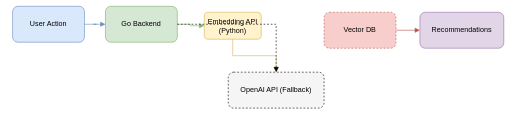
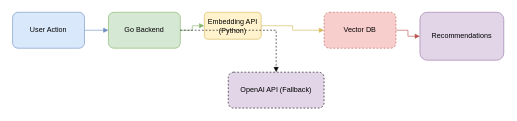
node "User Action": moved (48, 24) -> (48, 30)
node "Go Backend": moved (141, 24) -> (144, 30)
node "Recommendations": size 84x36 -> 84x48
edge "Embedding API (Python)" -> "OpenAI API (Fallback)": now "Embedding API (Python)" -> "Vector DB"
node "OpenAI API (Fallback)": fillcolor #f5f5f5 -> #e1d5e7
